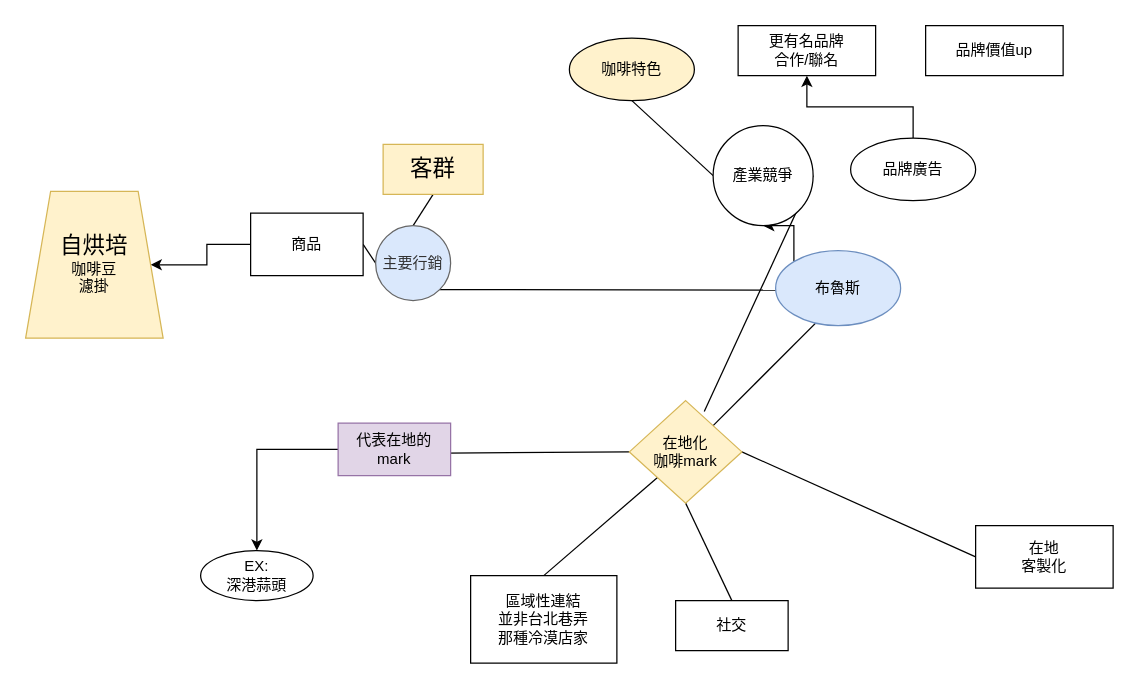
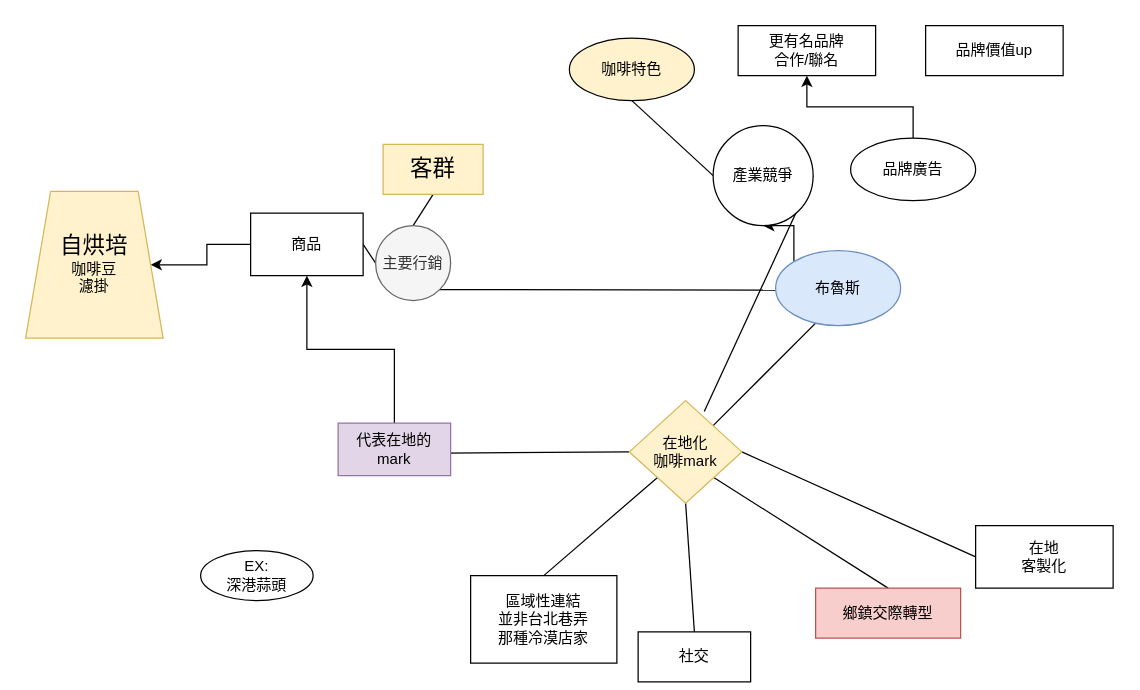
node "主要行銷": fillcolor #dae8fc -> #f5f5f5
edge "代表在地的 mark" -> "EX: 深港蒜頭": now "代表在地的 mark" -> "商品"
edge "在地化 咖啡mark" -- "鄉鎮交際轉型": added
node "鄉鎮交際轉型": added
node "社交": moved (732, 626) -> (694, 657)
